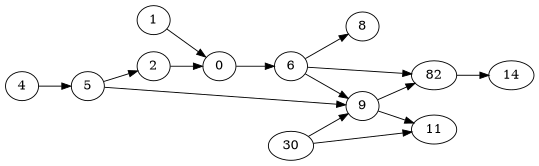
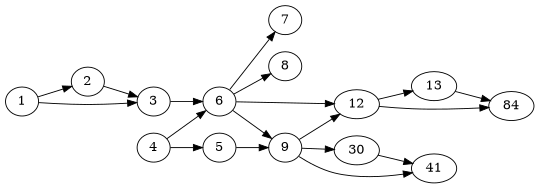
node "7": added
node "0": label "0" -> "3"
node "82": label "82" -> "12"
node "14": label "14" -> "84"
edge "5" -> "2": now "1" -> "2"
node "13": added
edge "4" -> "6": added
edge "30" -> "9": reversed
node "11": label "11" -> "41"
